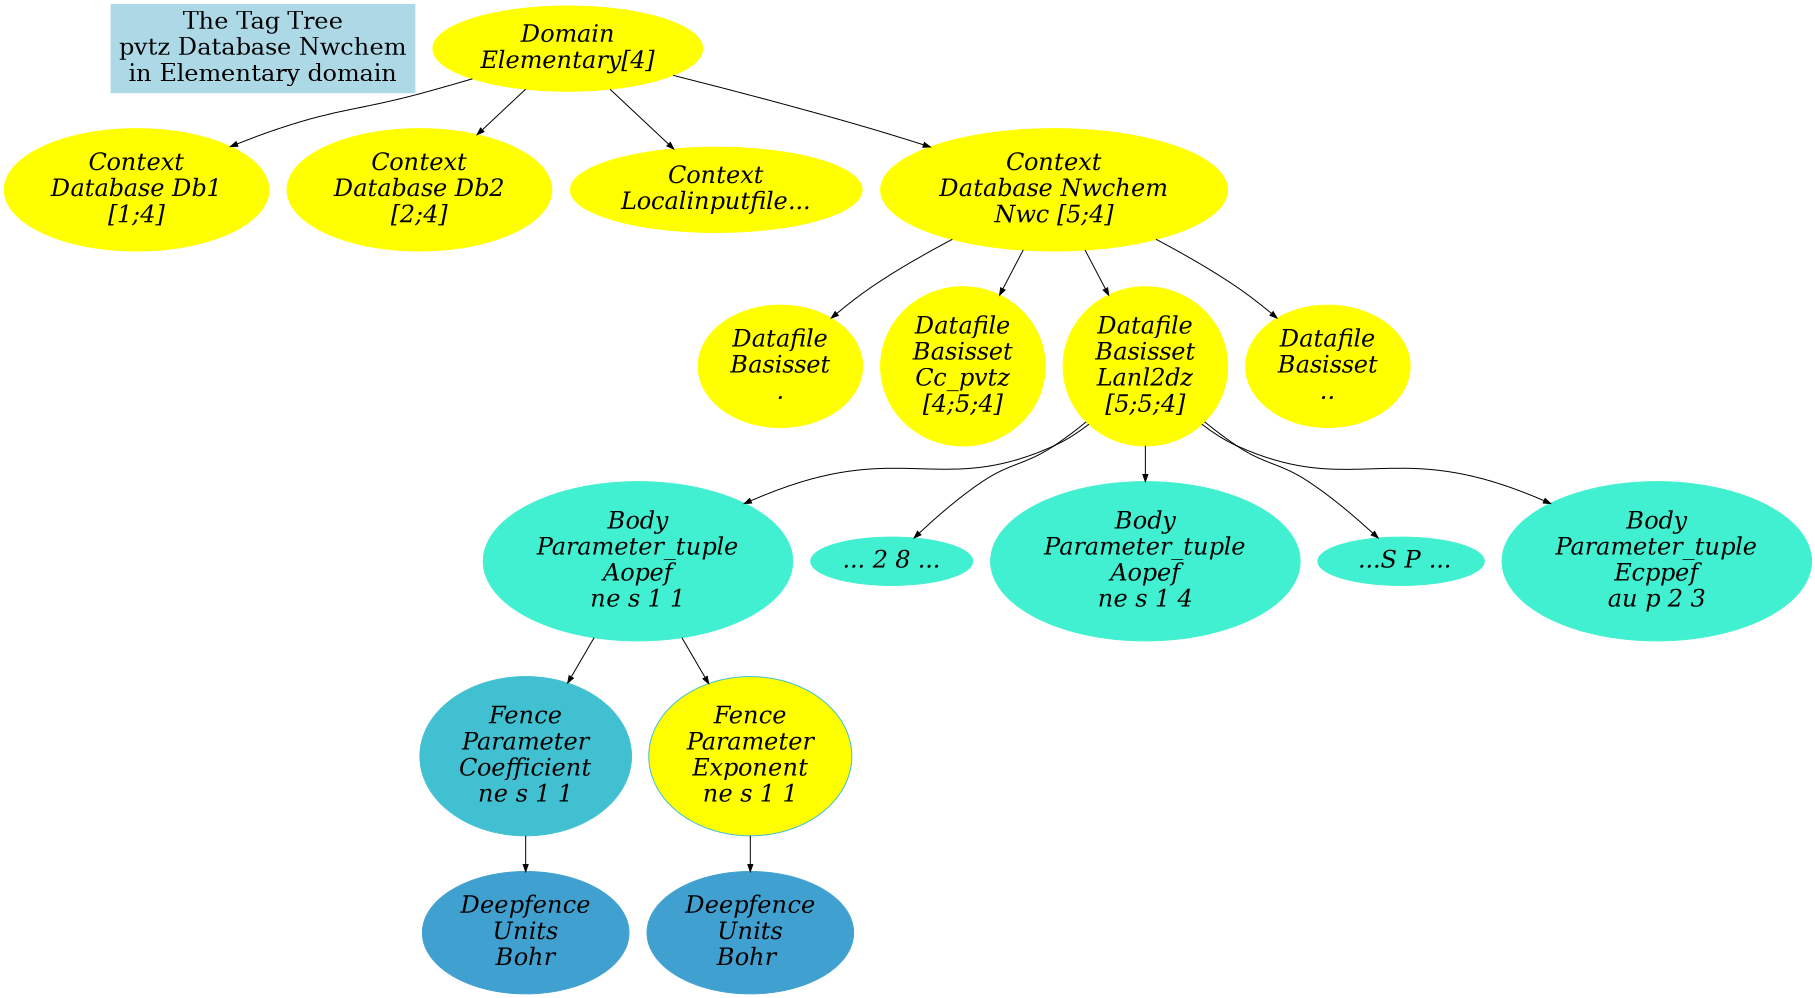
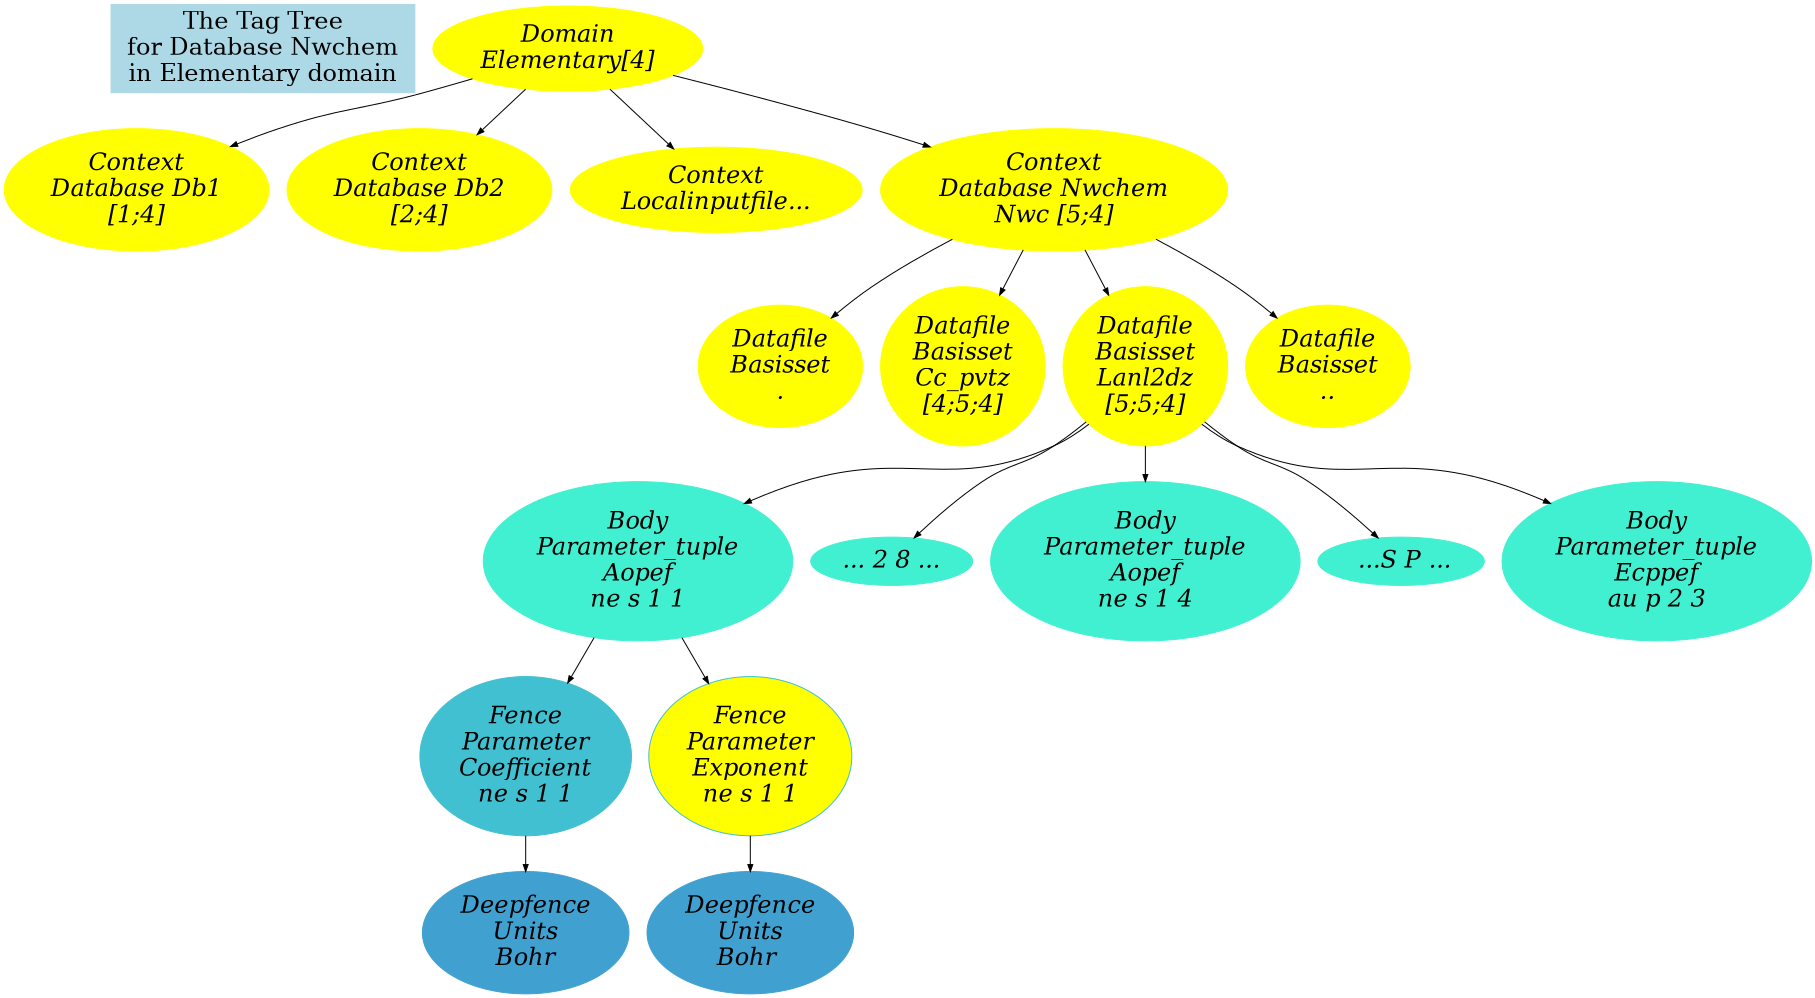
node "The Tag Tree pvtz Database Nwchem in Elementary domain": label "The Tag Tree pvtz Database Nwchem in Elementary domain" -> "The Tag Tree for Database Nwchem in Elementary domain"
